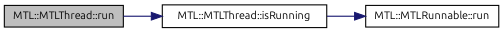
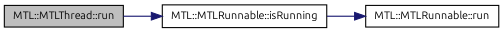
node "MTL::MTLThread::isRunning": label "MTL::MTLThread::isRunning" -> "MTL::MTLRunnable::isRunning"
